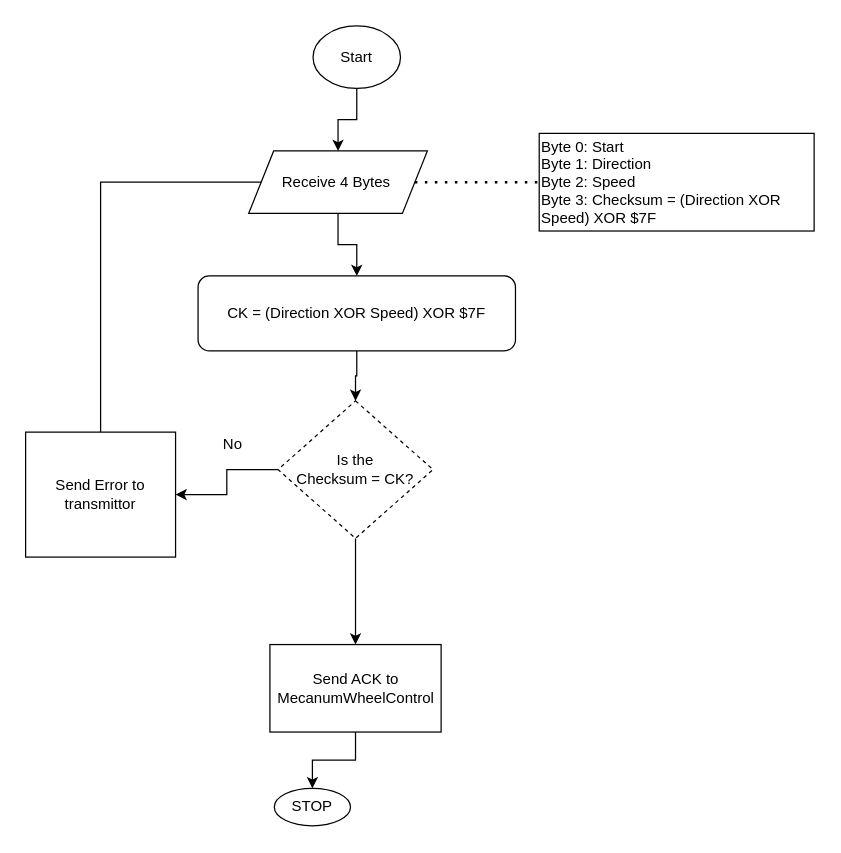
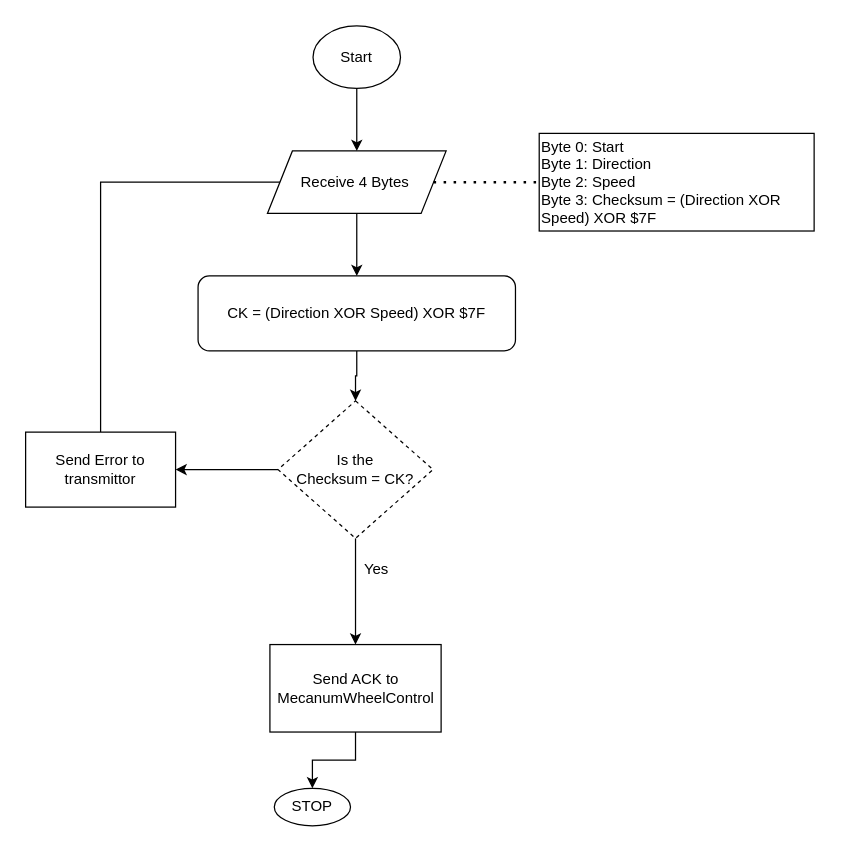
node "Receive 4 Bytes": moved (338, 182) -> (357, 182)
node "No": removed
node "Send Error to transmittor": size 150x125 -> 150x75
node "Yes": added
